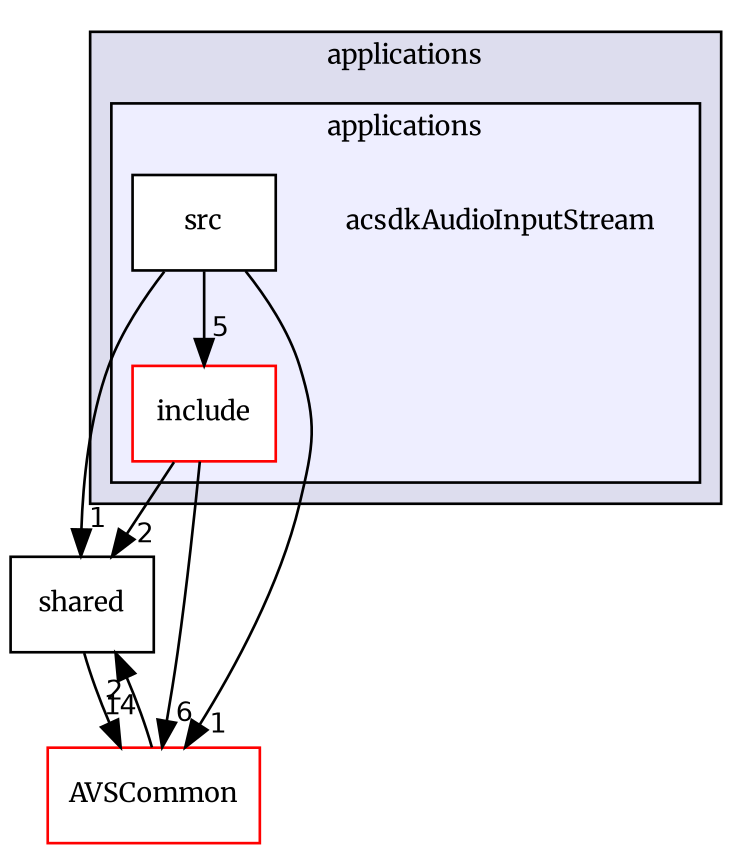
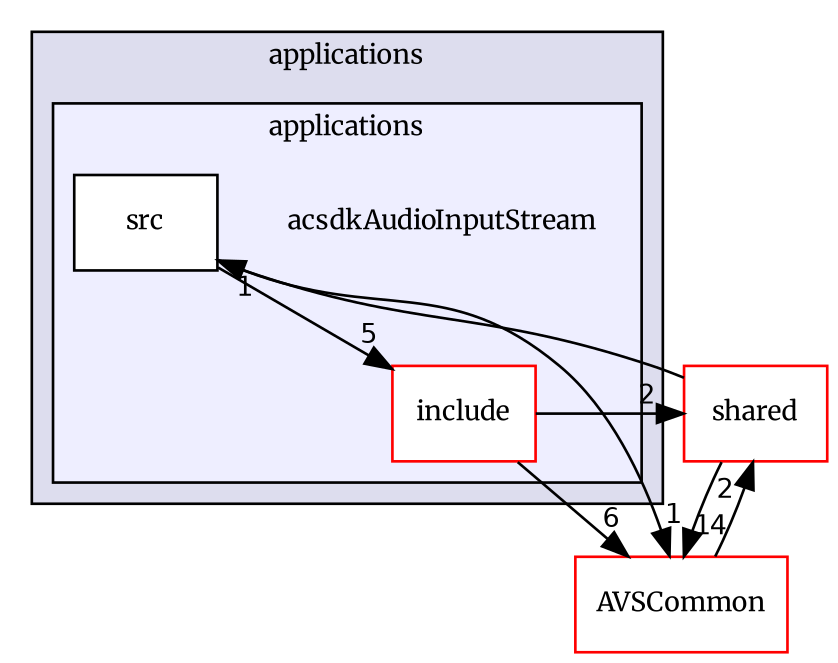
edge "src" -> "shared": reversed
node "shared": color black -> red
